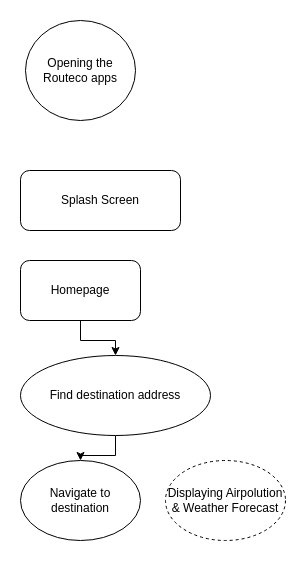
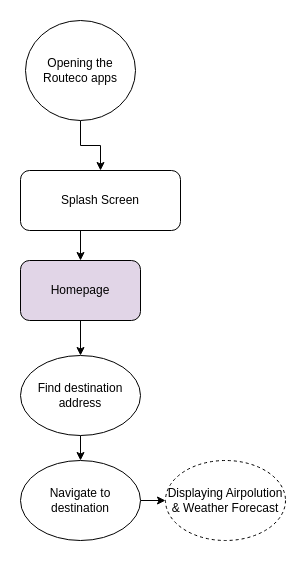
edge "Opening the Routeco apps" -> "Splash Screen": added
edge "Splash Screen" -> "Homepage": added
node "Homepage": fillcolor #ffffff -> #e1d5e7
node "Find destination address": size 190x80 -> 120x80
edge "Navigate to destination" -> "Displaying Airpolution & Weather Forecast": added
